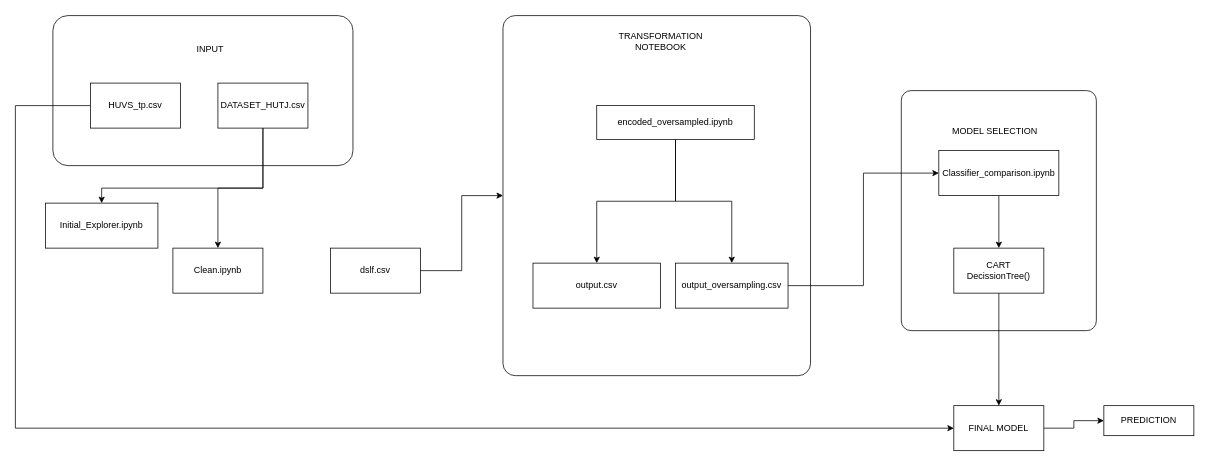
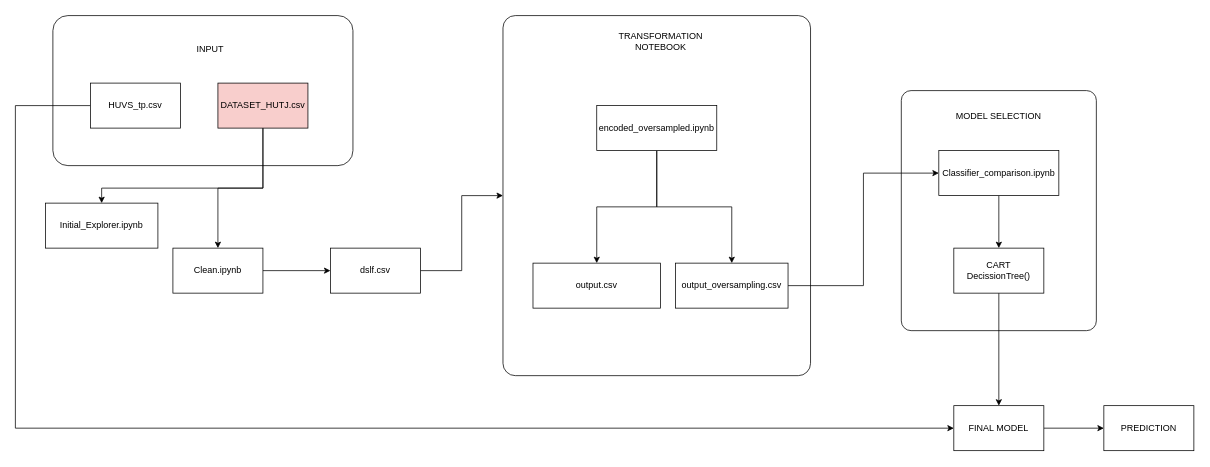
node "DATASET_HUTJ.csv": fillcolor #ffffff -> #f8cecc
node "encoded_oversampled.ipynb": size 158x34 -> 120x45
node "MODEL SELECTION": moved (995, 132) -> (999, 117)
edge "Clean.ipynb" -> "dslf.csv": added
node "PREDICTION": size 90x30 -> 90x45
